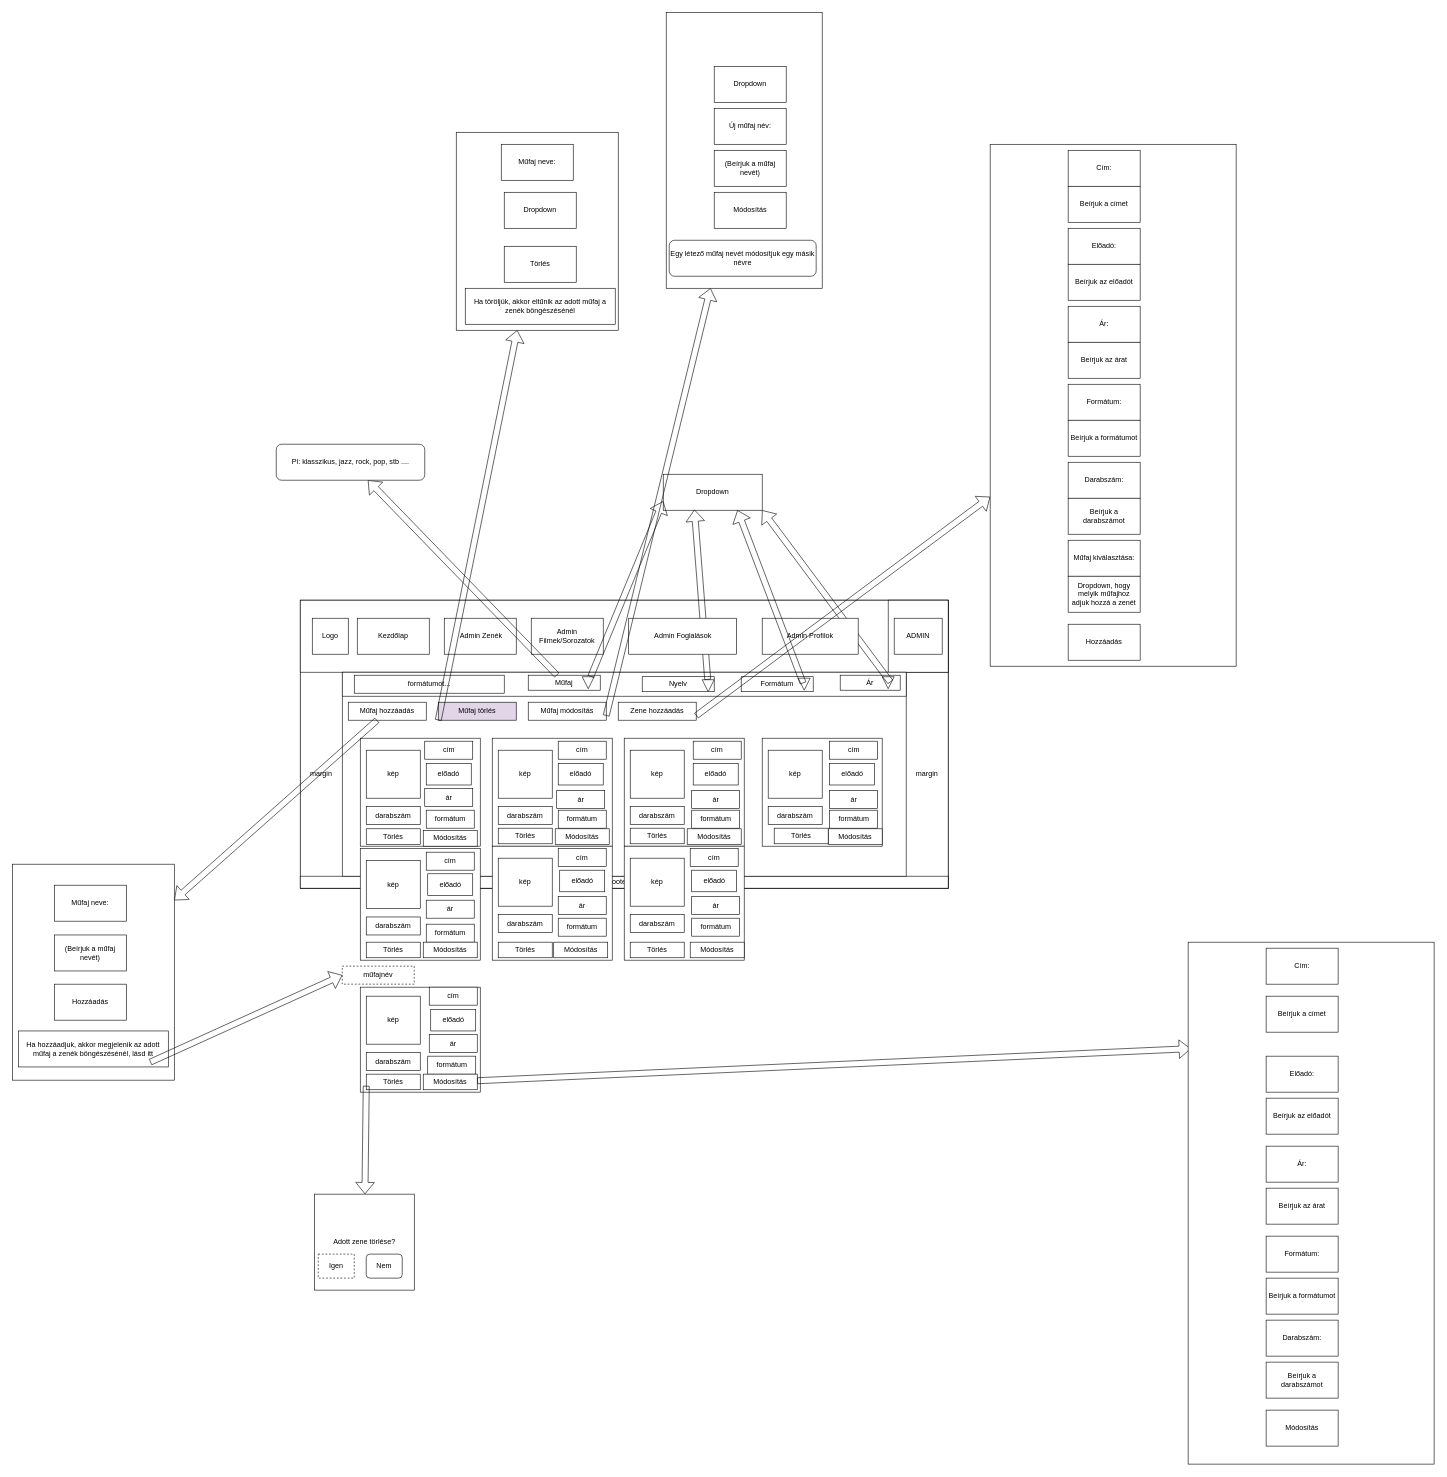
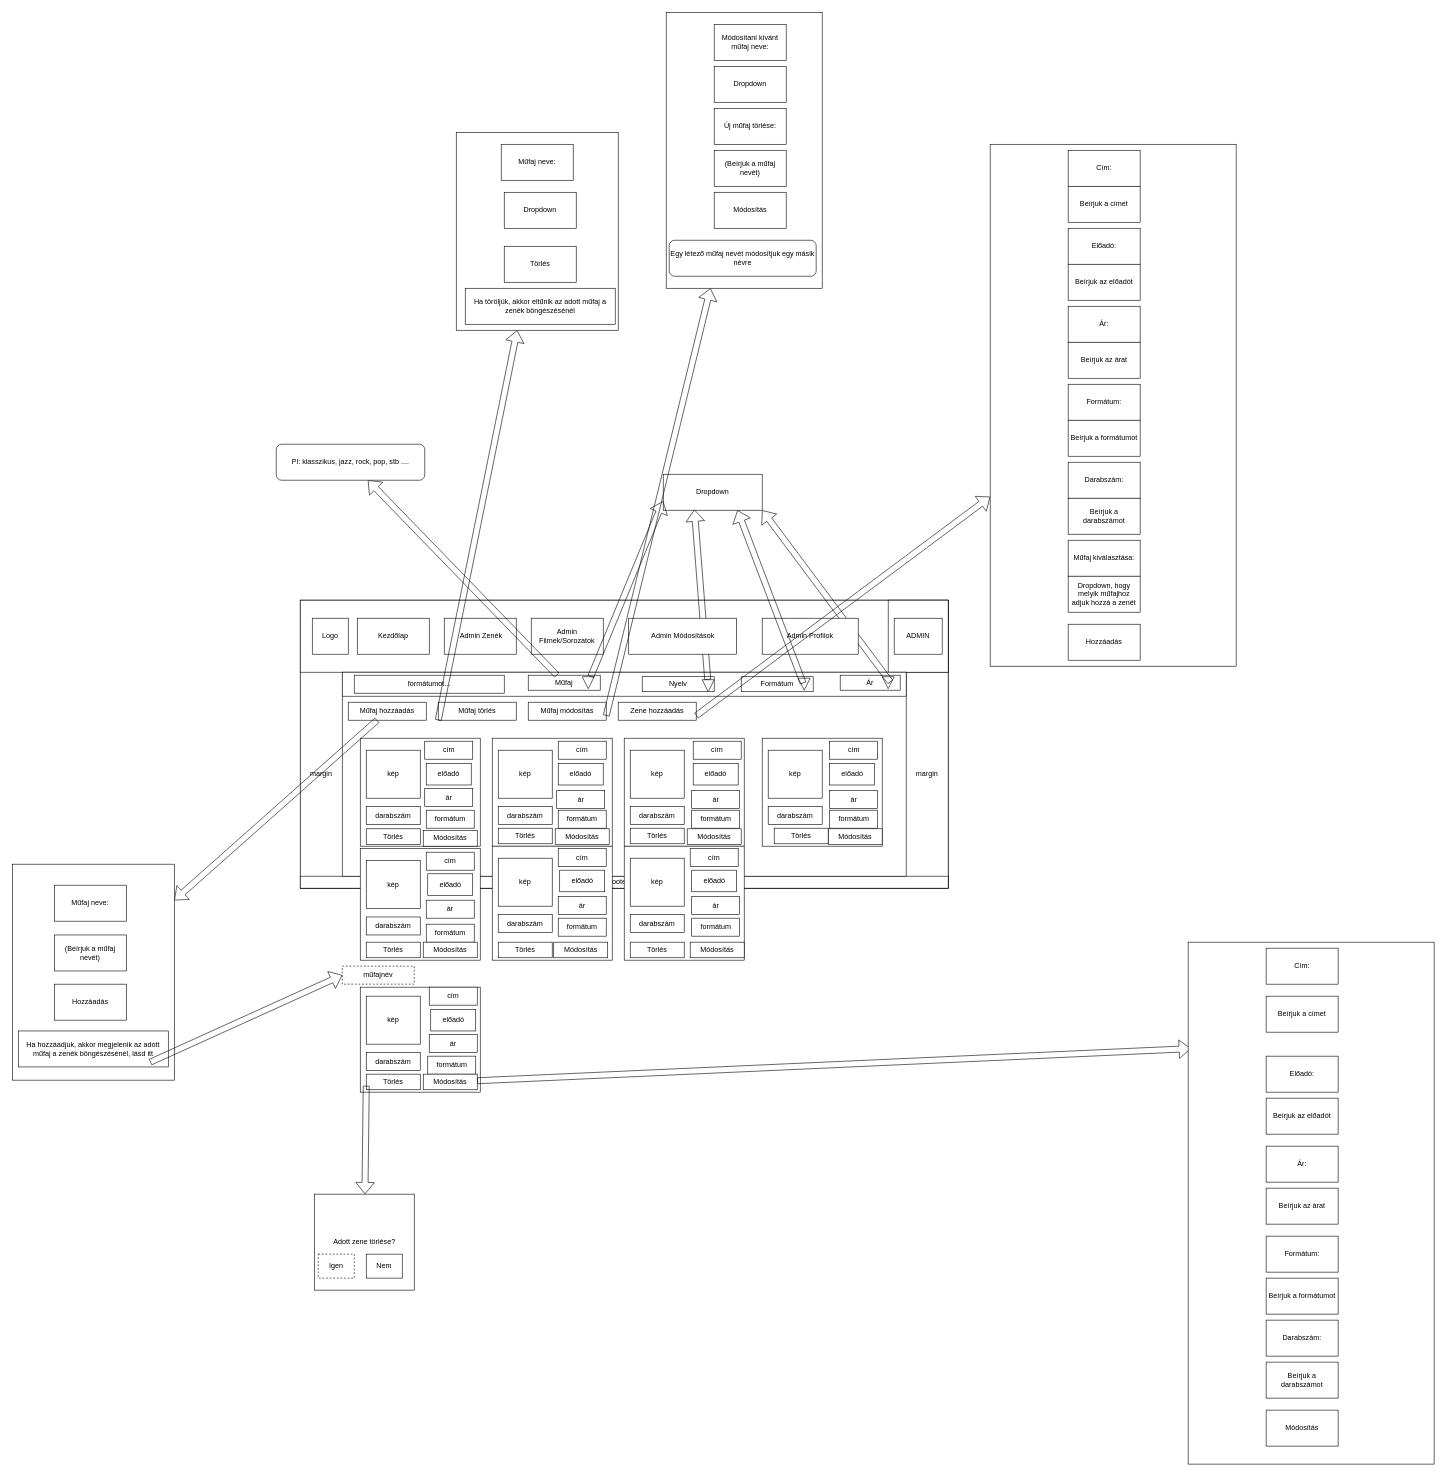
node "Módosítani kívánt műfaj neve:": added
node "Új műfaj név:": label "Új műfaj név:" -> "Új műfaj törlése:"
node "Admin Foglalások": label "Admin Foglalások" -> "Admin Módosítások"
node "Műfaj törlés": fillcolor #e1d5e7 -> #ffffff
node "Nem": shape rounded rectangle -> rectangle
